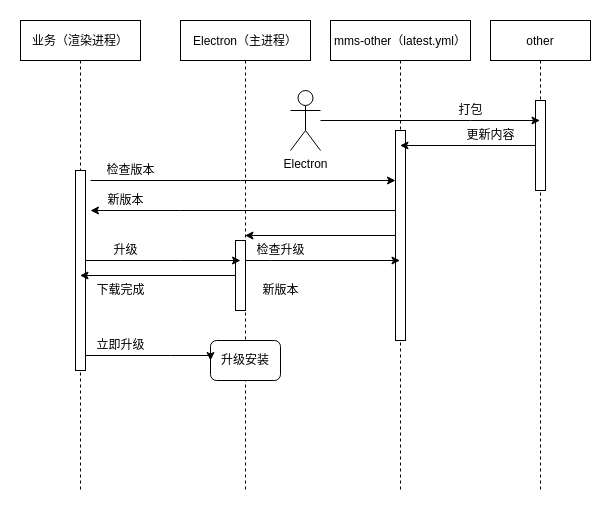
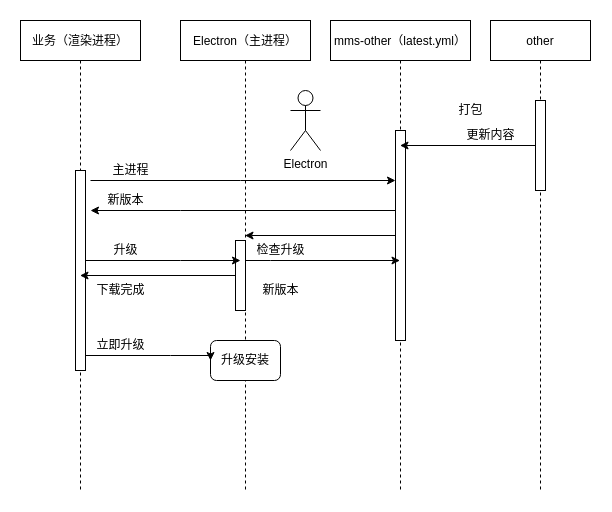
edge "Electron" -> "other": removed
node "检查版本": label "检查版本" -> "主进程"
